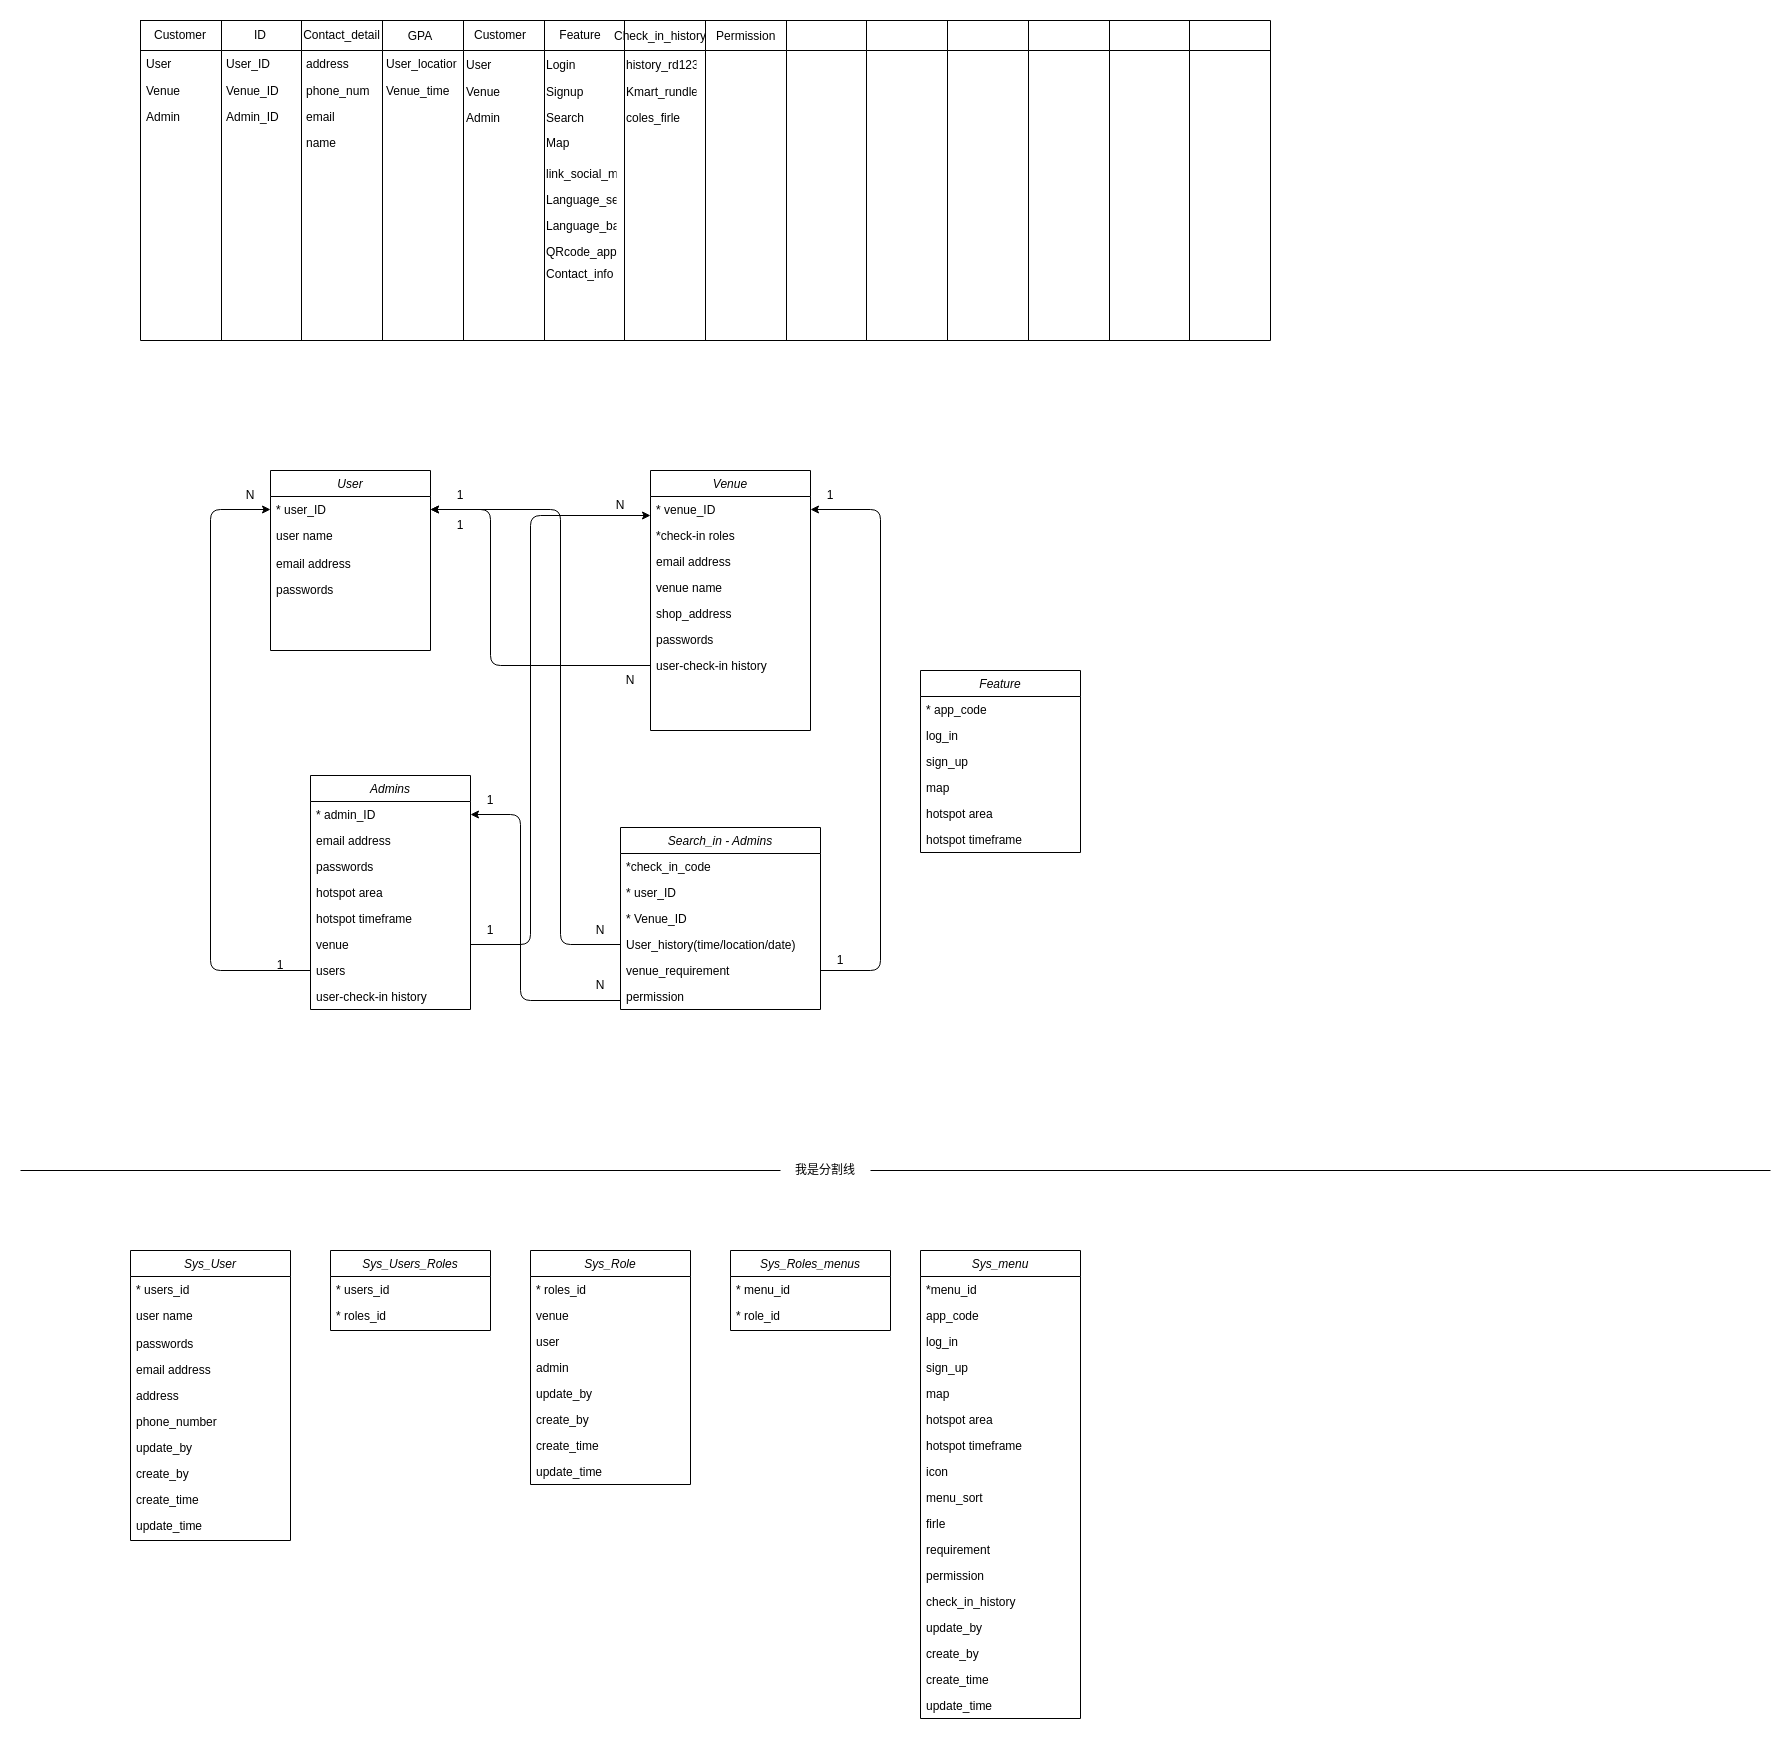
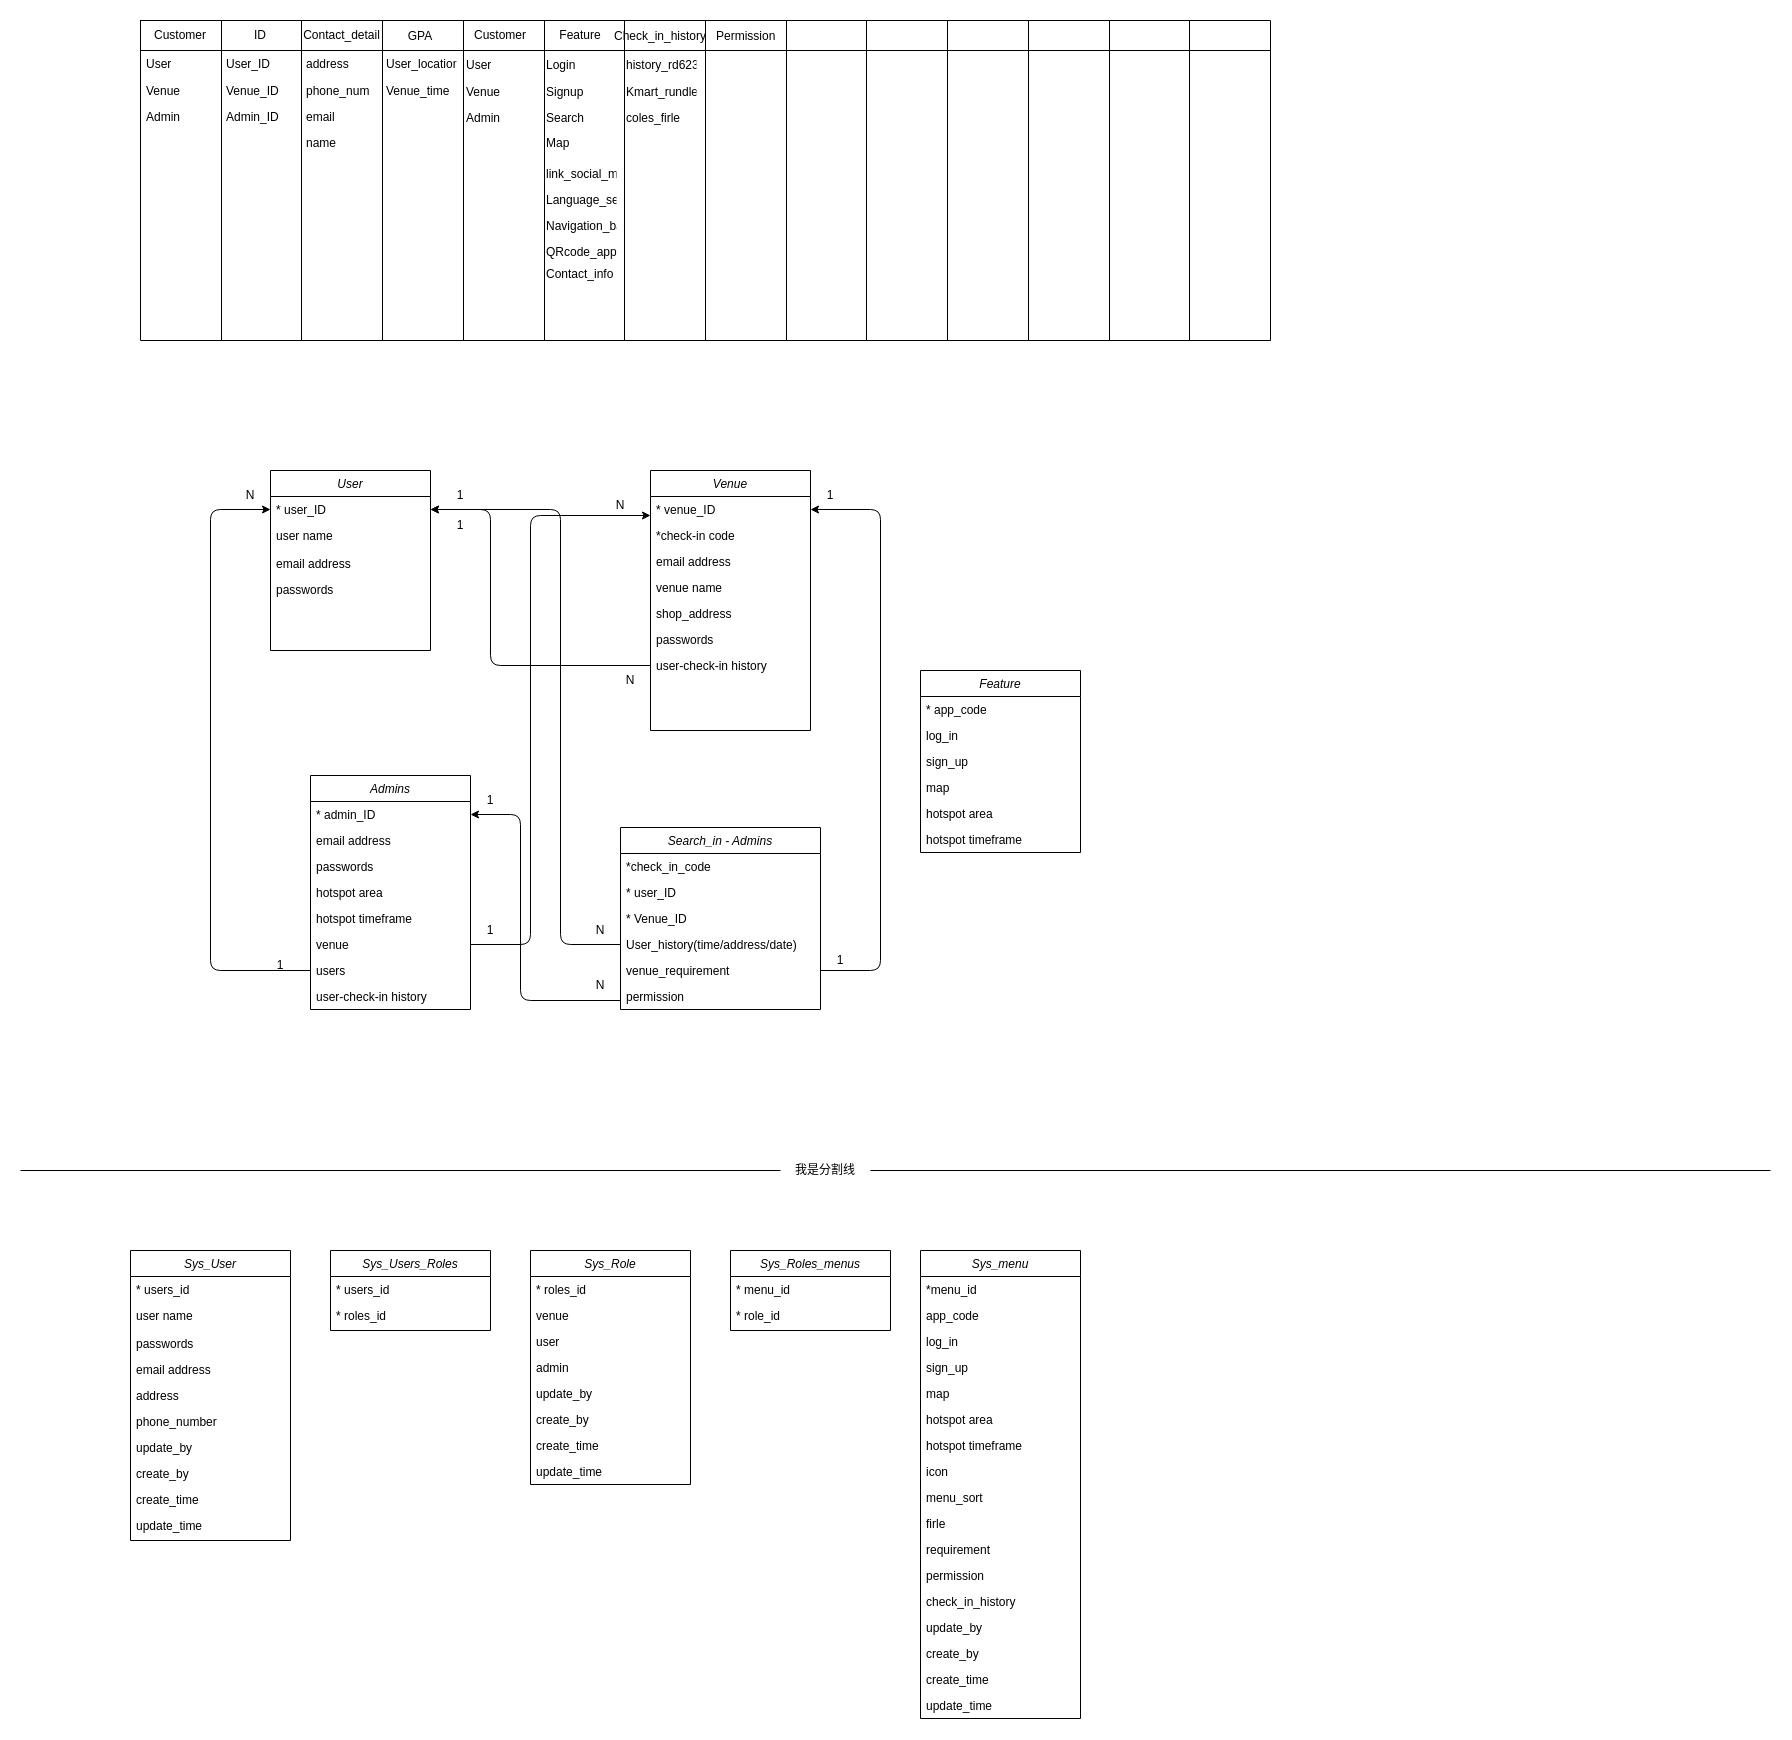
node "history_rd123": label "history_rd123" -> "history_rd623"
node "Language_bar": label "Language_bar" -> "Navigation_bar"
node "*check-in roles": label "*check-in roles" -> "*check-in code"
node "User_history(time/location/date)": label "User_history(time/location/date)" -> "User_history(time/address/date)"
